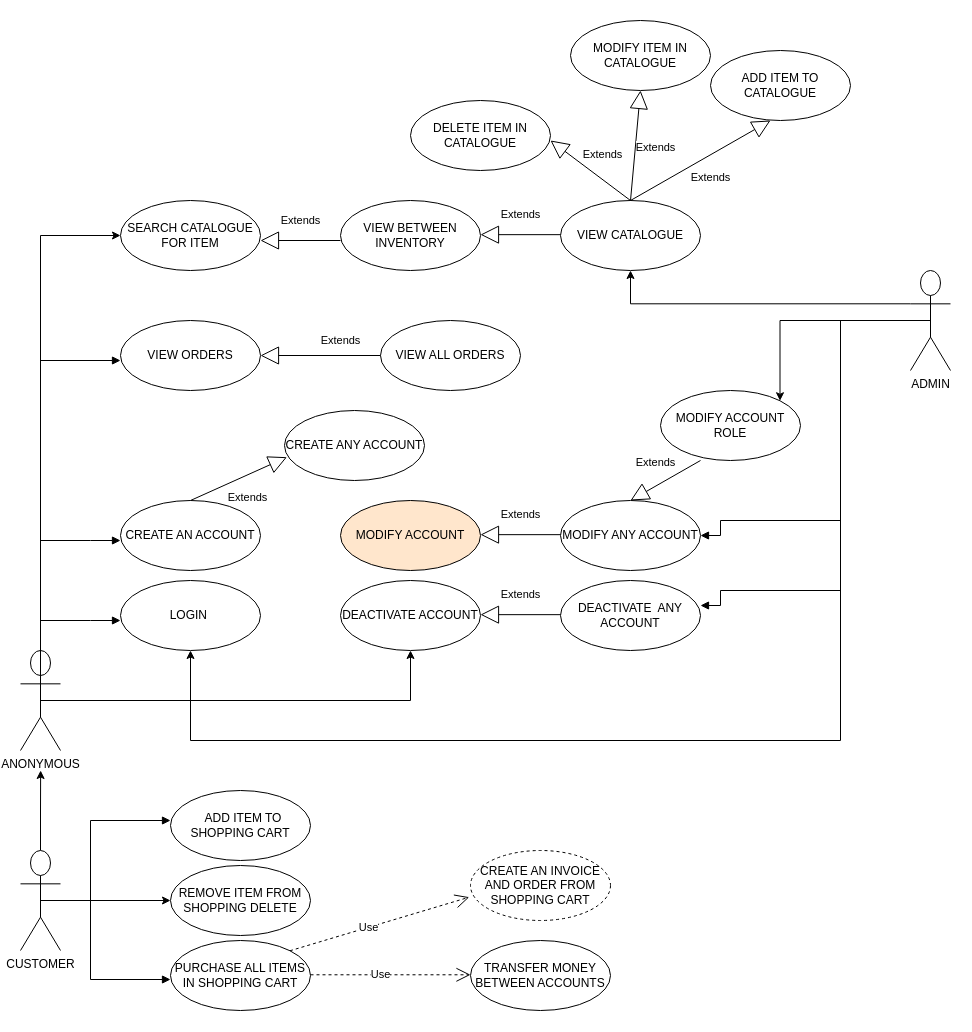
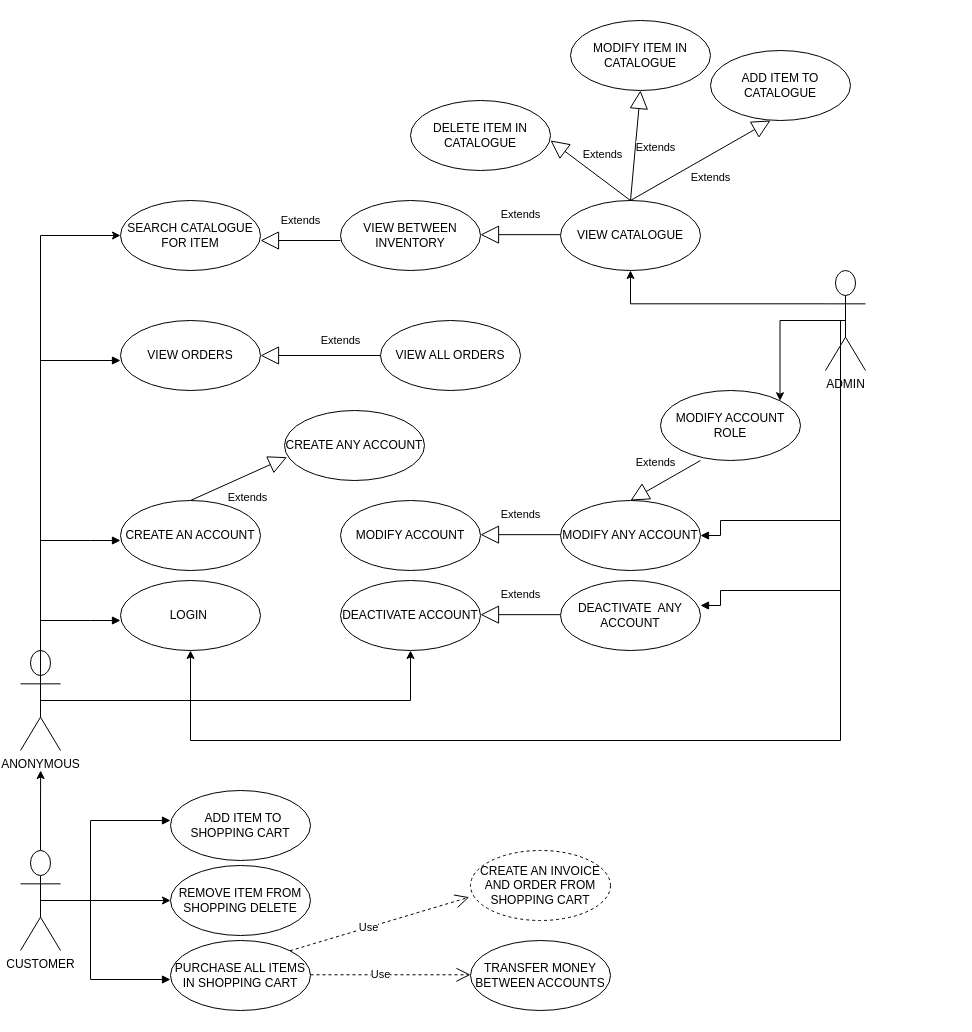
node "ADMIN": moved (931, 321) -> (846, 321)
node "MODIFY ACCOUNT": fillcolor #ffe6cc -> #ffffff
